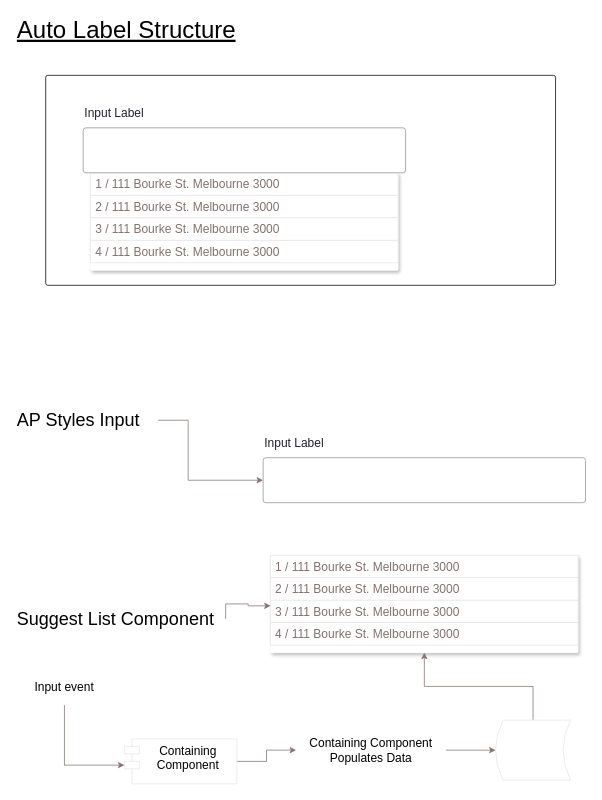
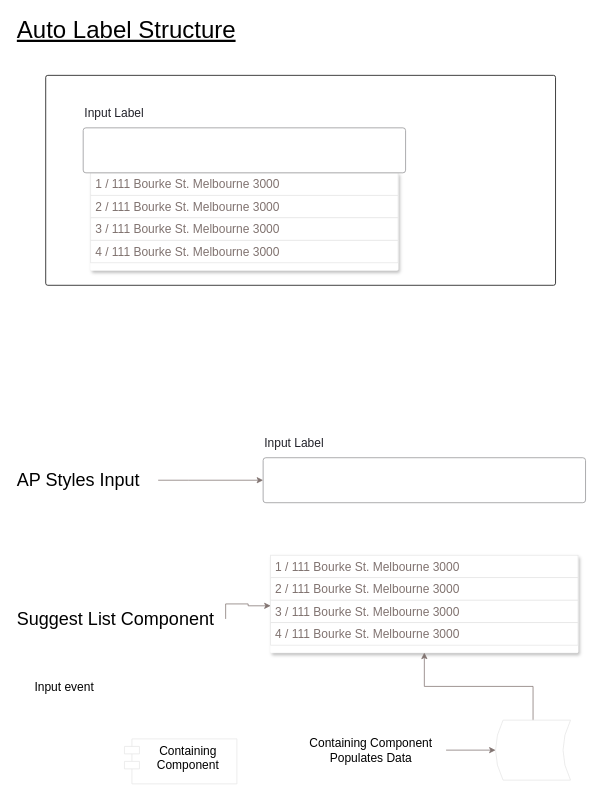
node "AP Styles Input": moved (87, 420) -> (87, 480)
edge "Input event" -> "Containing Component": removed
edge "Containing Component" -> "Containing Component Populates Data": removed
